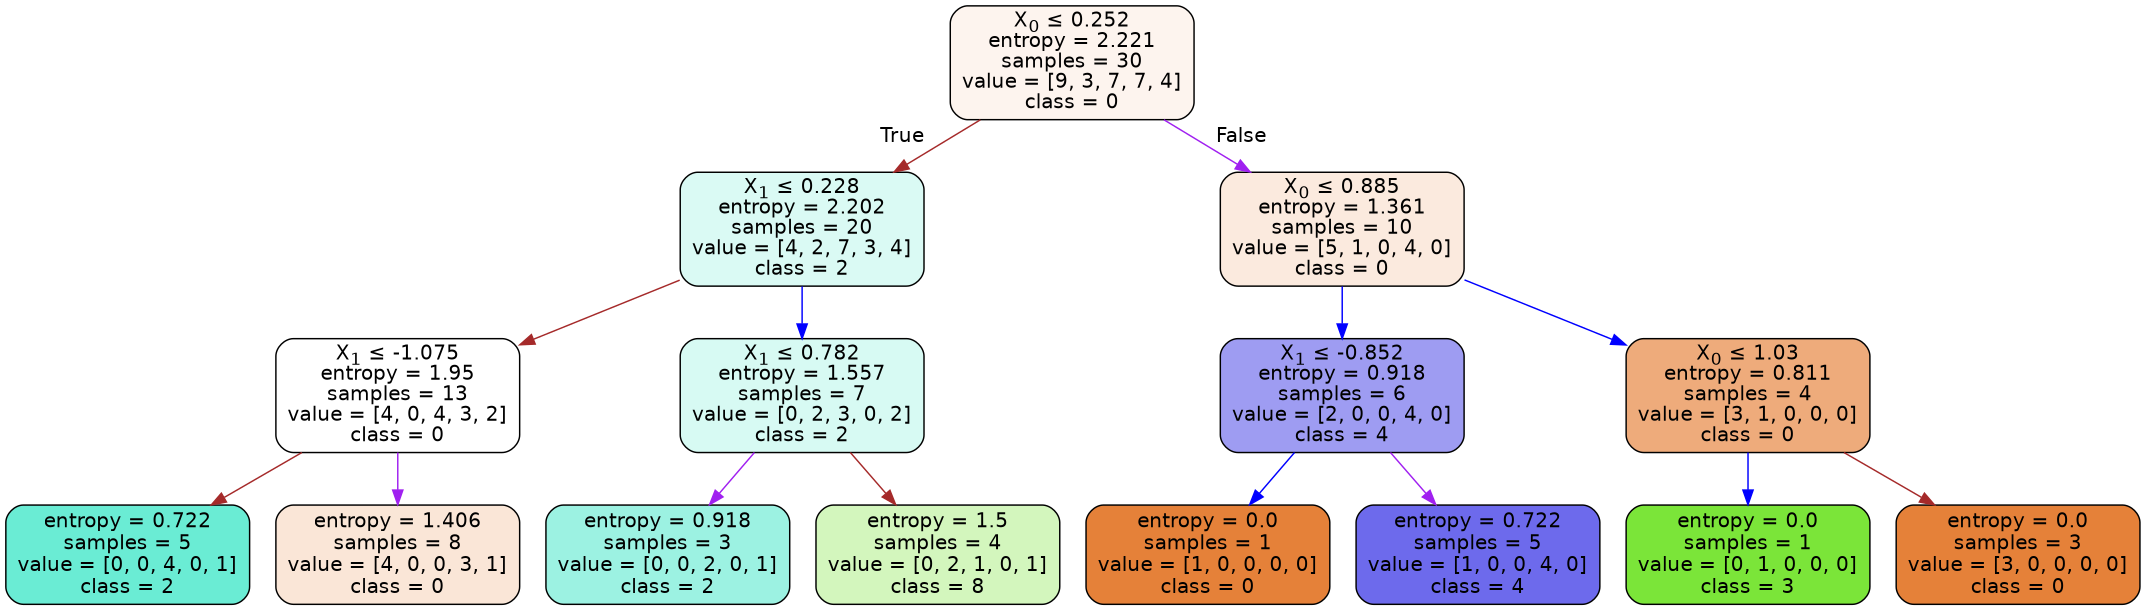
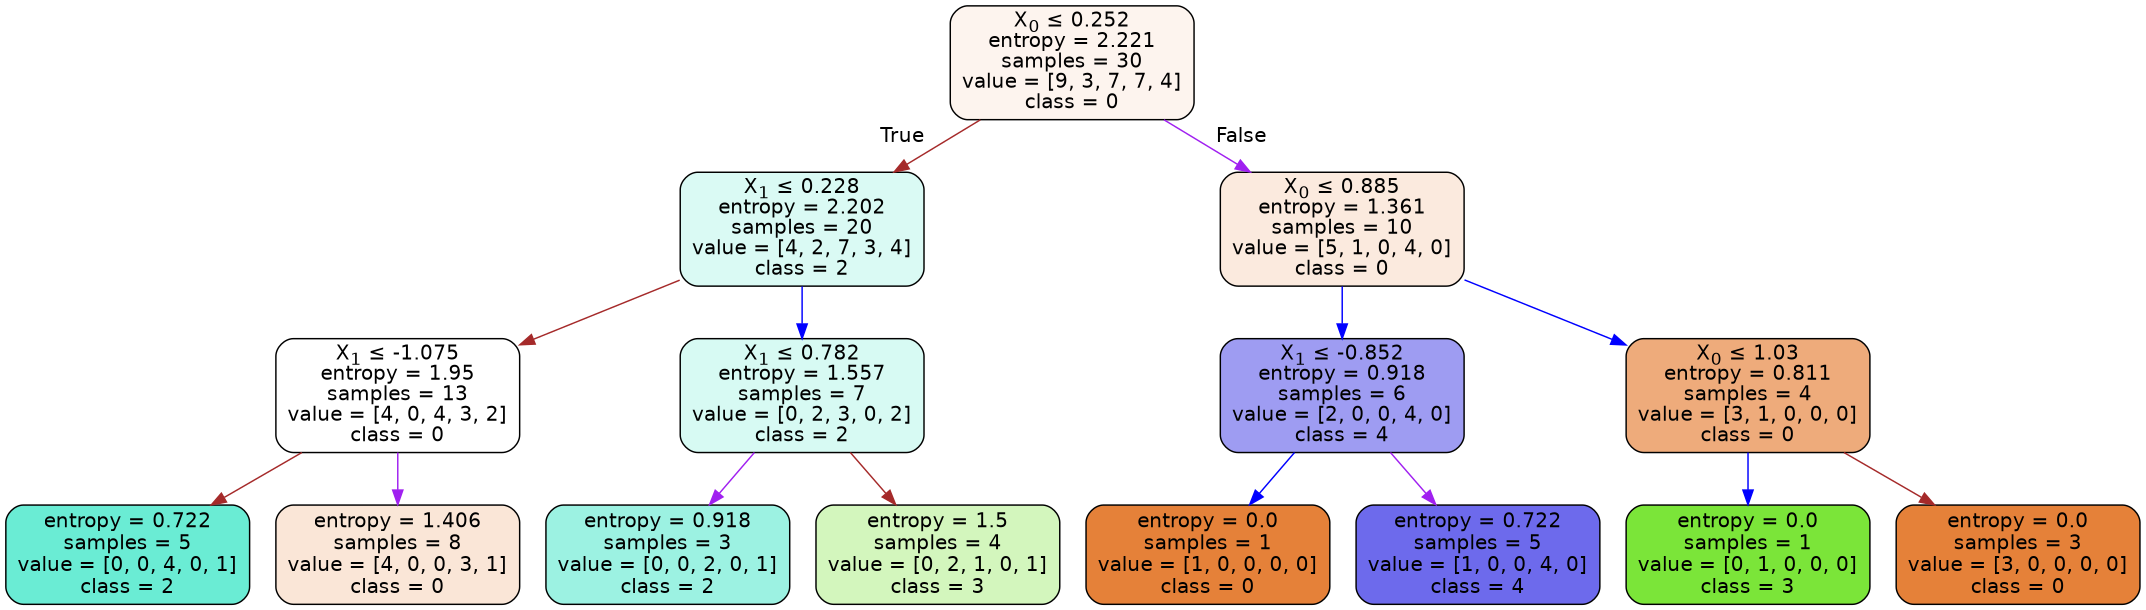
node "entropy = 1.5": text "class = 8" -> "class = 3"
